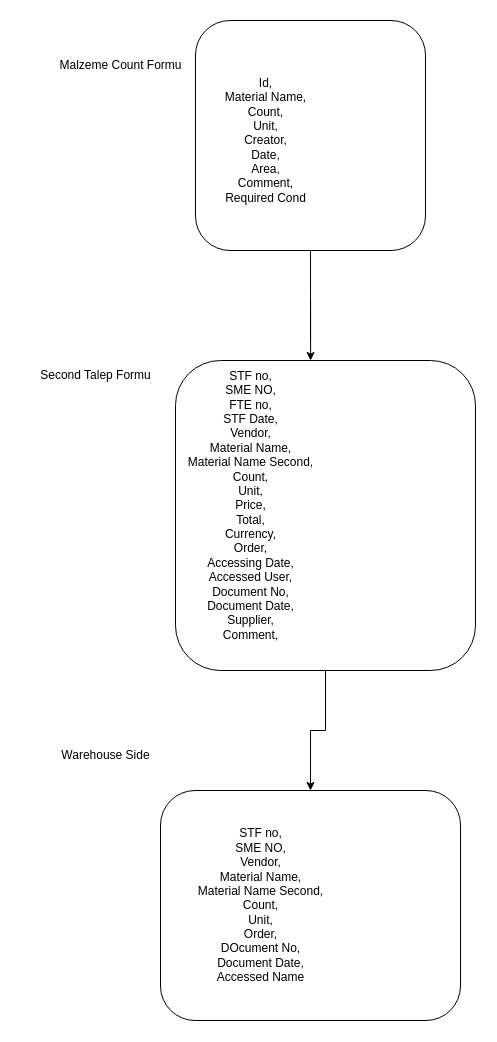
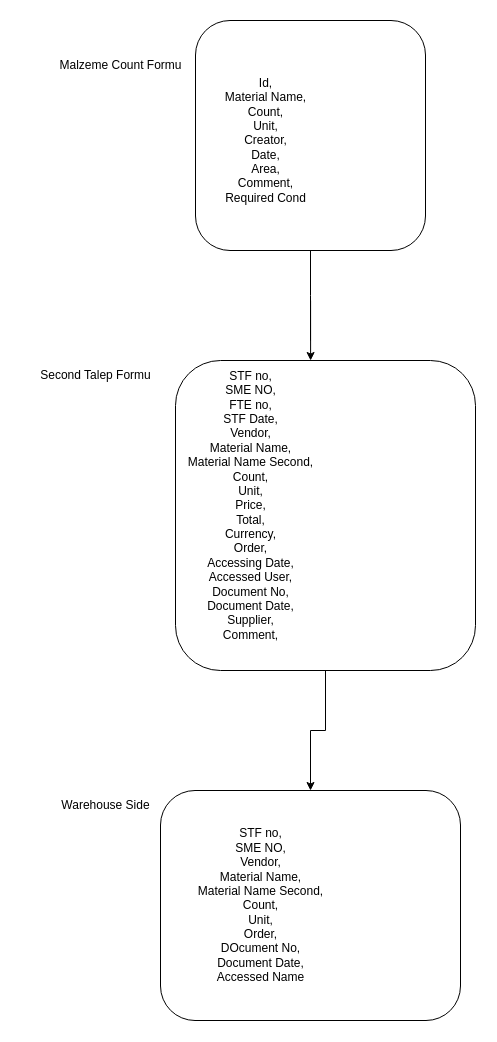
node "Warehouse Side": moved (106, 756) -> (106, 806)
